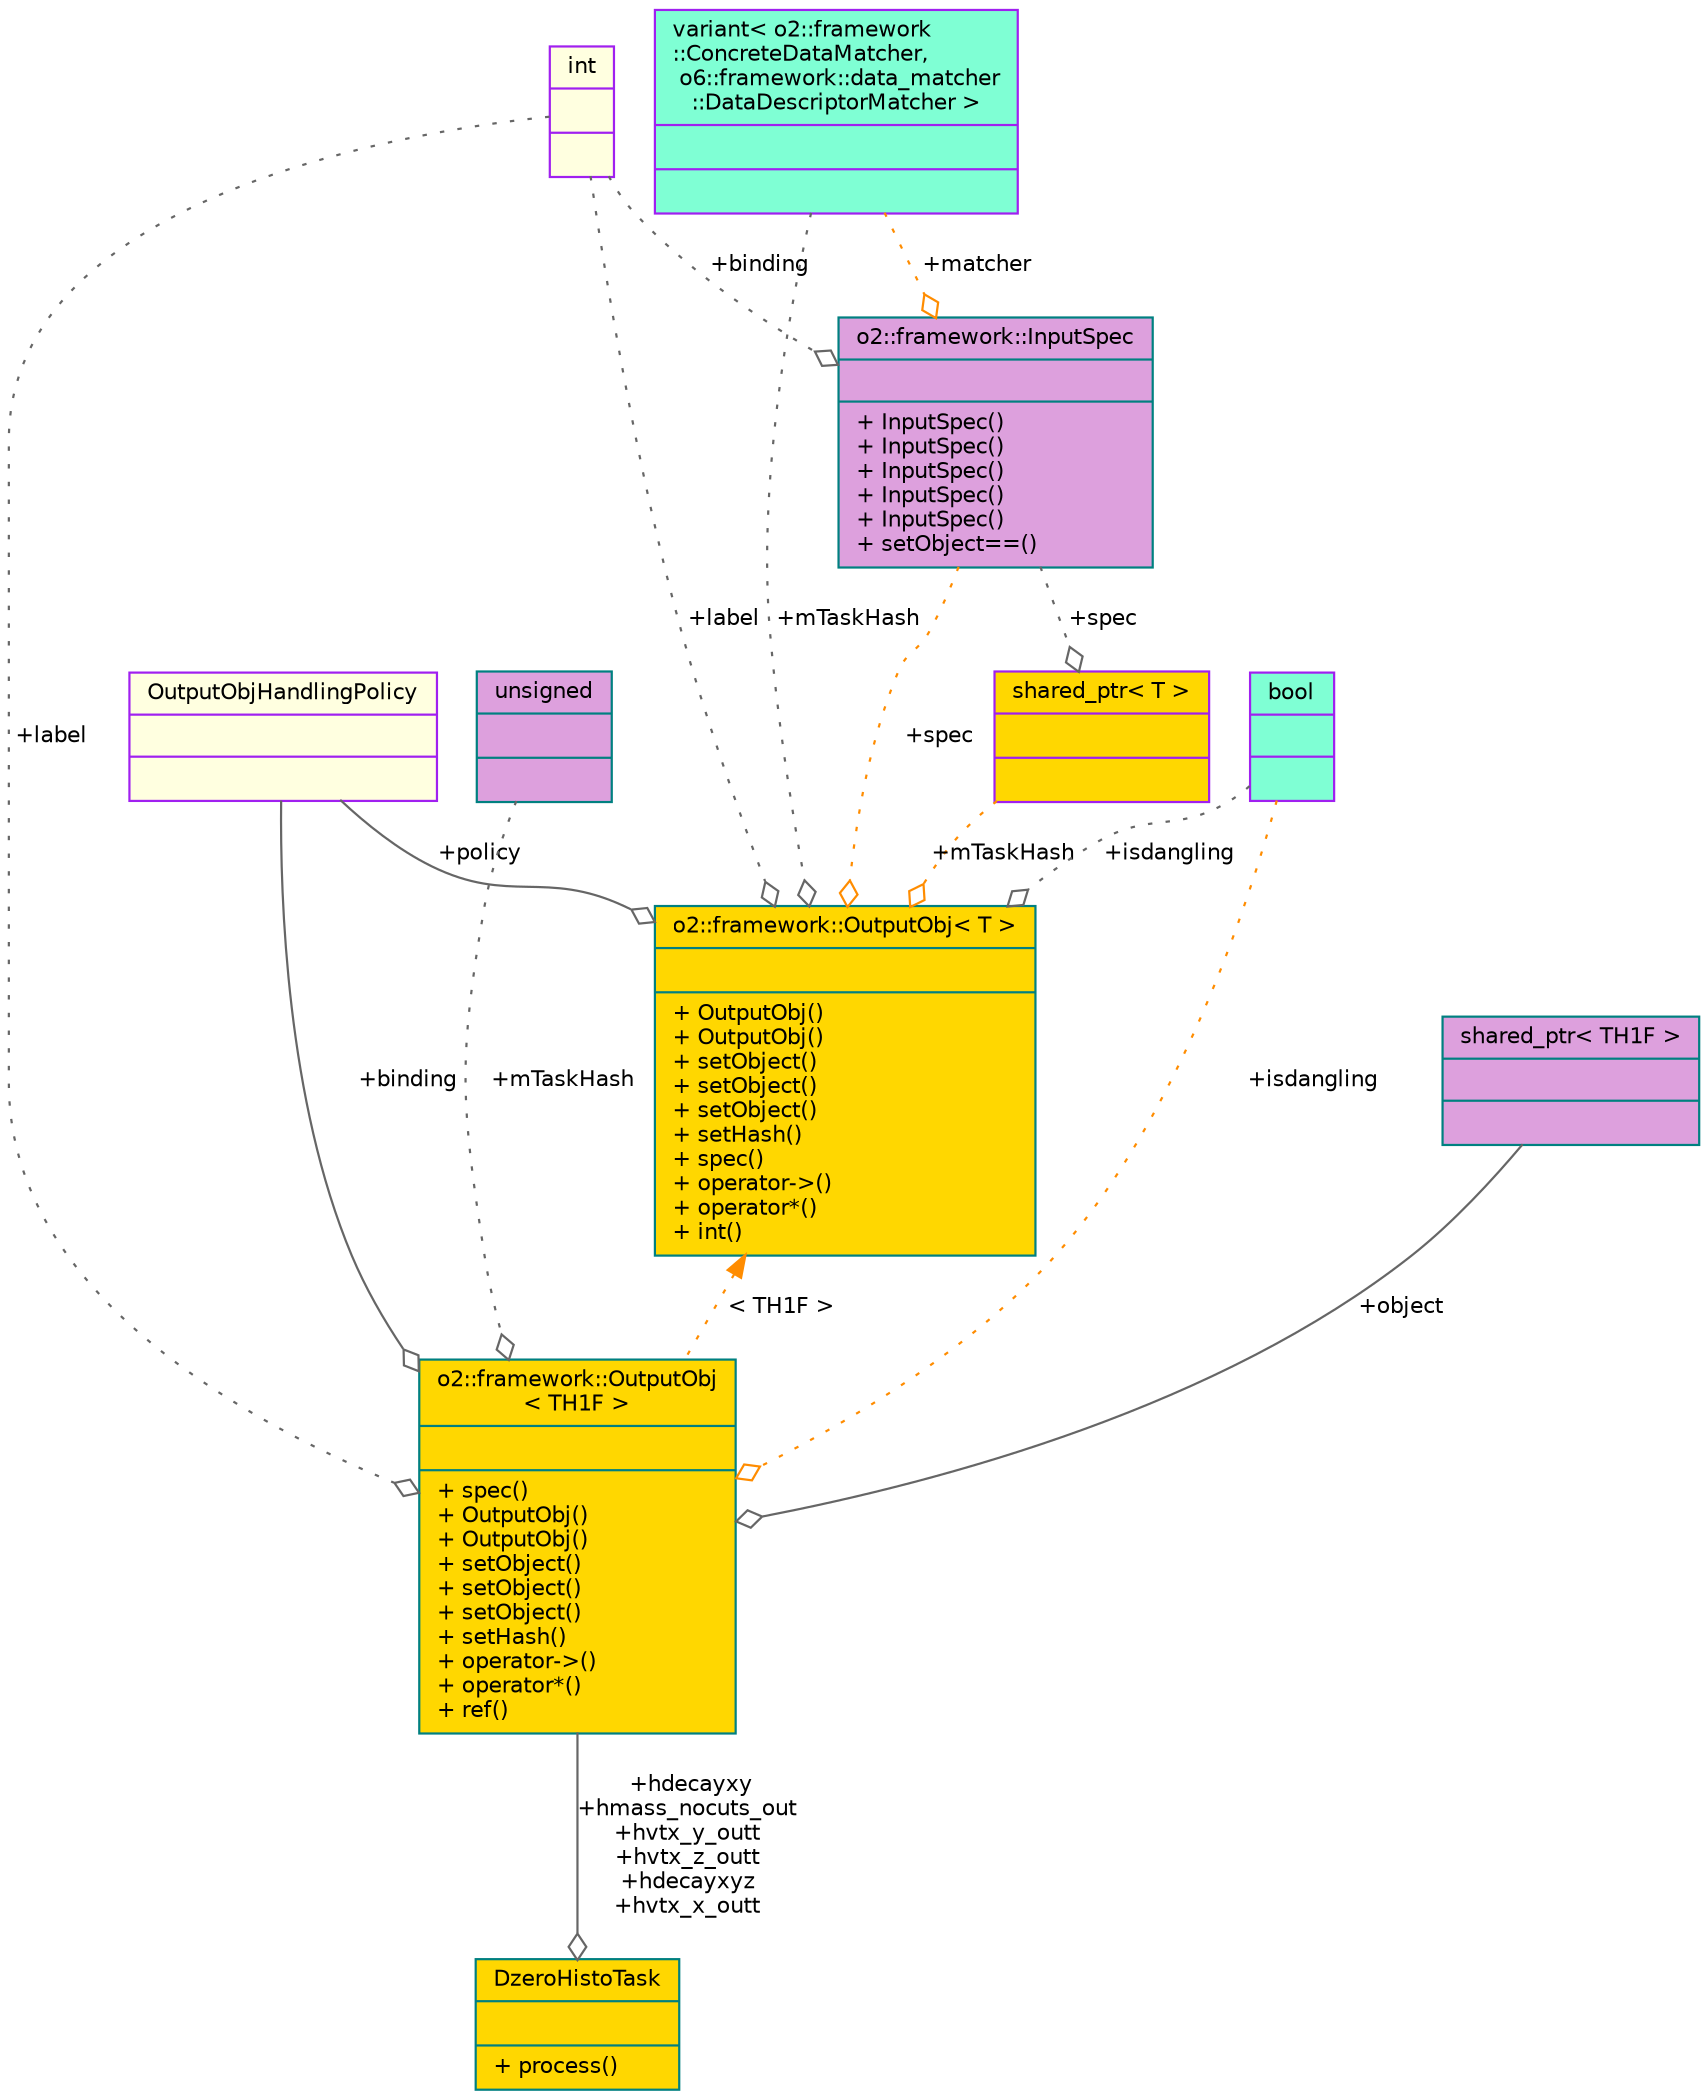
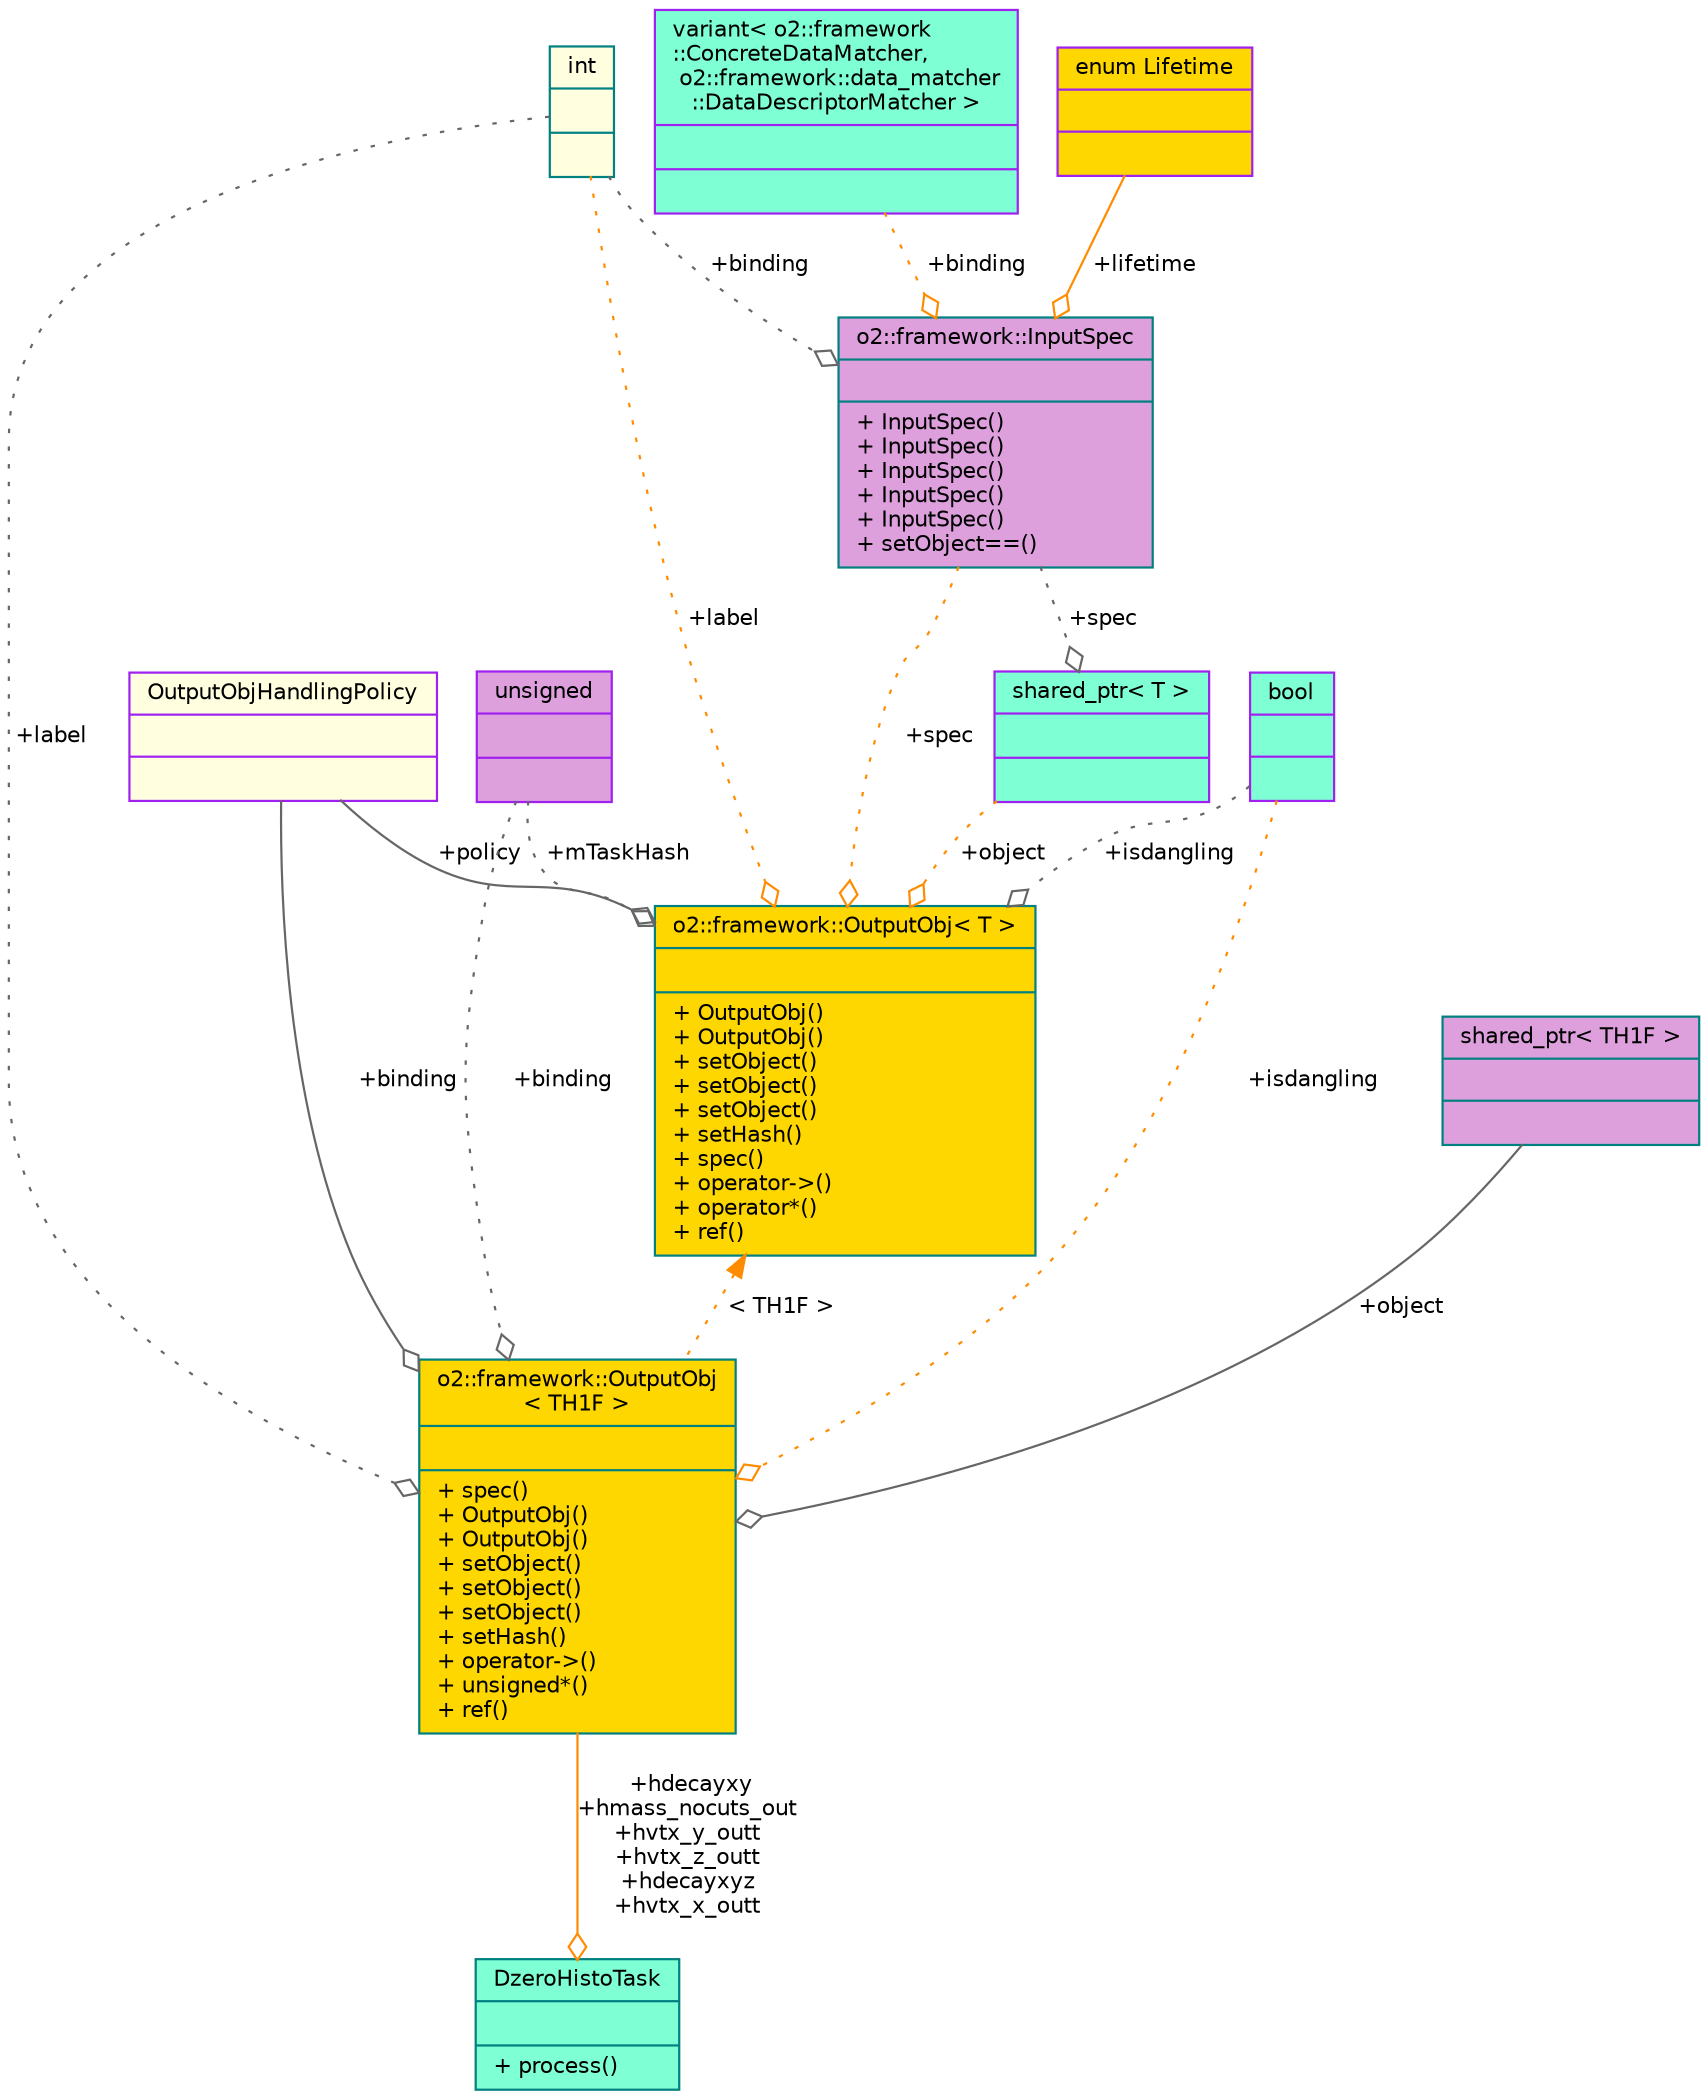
node "variant< o2::framework": text "o6::framework::data_matcher" -> "o2::framework::data_matcher"
node "int": color purple -> teal
node "enum Lifetime": added
edge "variant< o2::framework" -> "o2::framework::InputSpec": label " +matcher" -> " +binding"
edge "int" -> "o2::framework::OutputObj< T >": color gray40 -> darkorange
edge "variant< o2::framework" -> "o2::framework::OutputObj< T >": now "unsigned" -> "o2::framework::OutputObj< T >"
node "unsigned": color teal -> purple
node "shared_ptr< T >": fillcolor gold -> aquamarine
edge "shared_ptr< T >" -> "o2::framework::OutputObj< T >": label " +mTaskHash" -> " +object"
edge "unsigned" -> "o2::framework::OutputObj": label " +mTaskHash" -> " +binding"
node "o2::framework::OutputObj< T >": text "+ int()" -> "+ ref()"
node "o2::framework::OutputObj": text "+ operator*()" -> "+ unsigned*()"
edge "o2::framework::OutputObj" -> "DzeroHistoTask": color gray40 -> darkorange
node "DzeroHistoTask": fillcolor gold -> aquamarine
